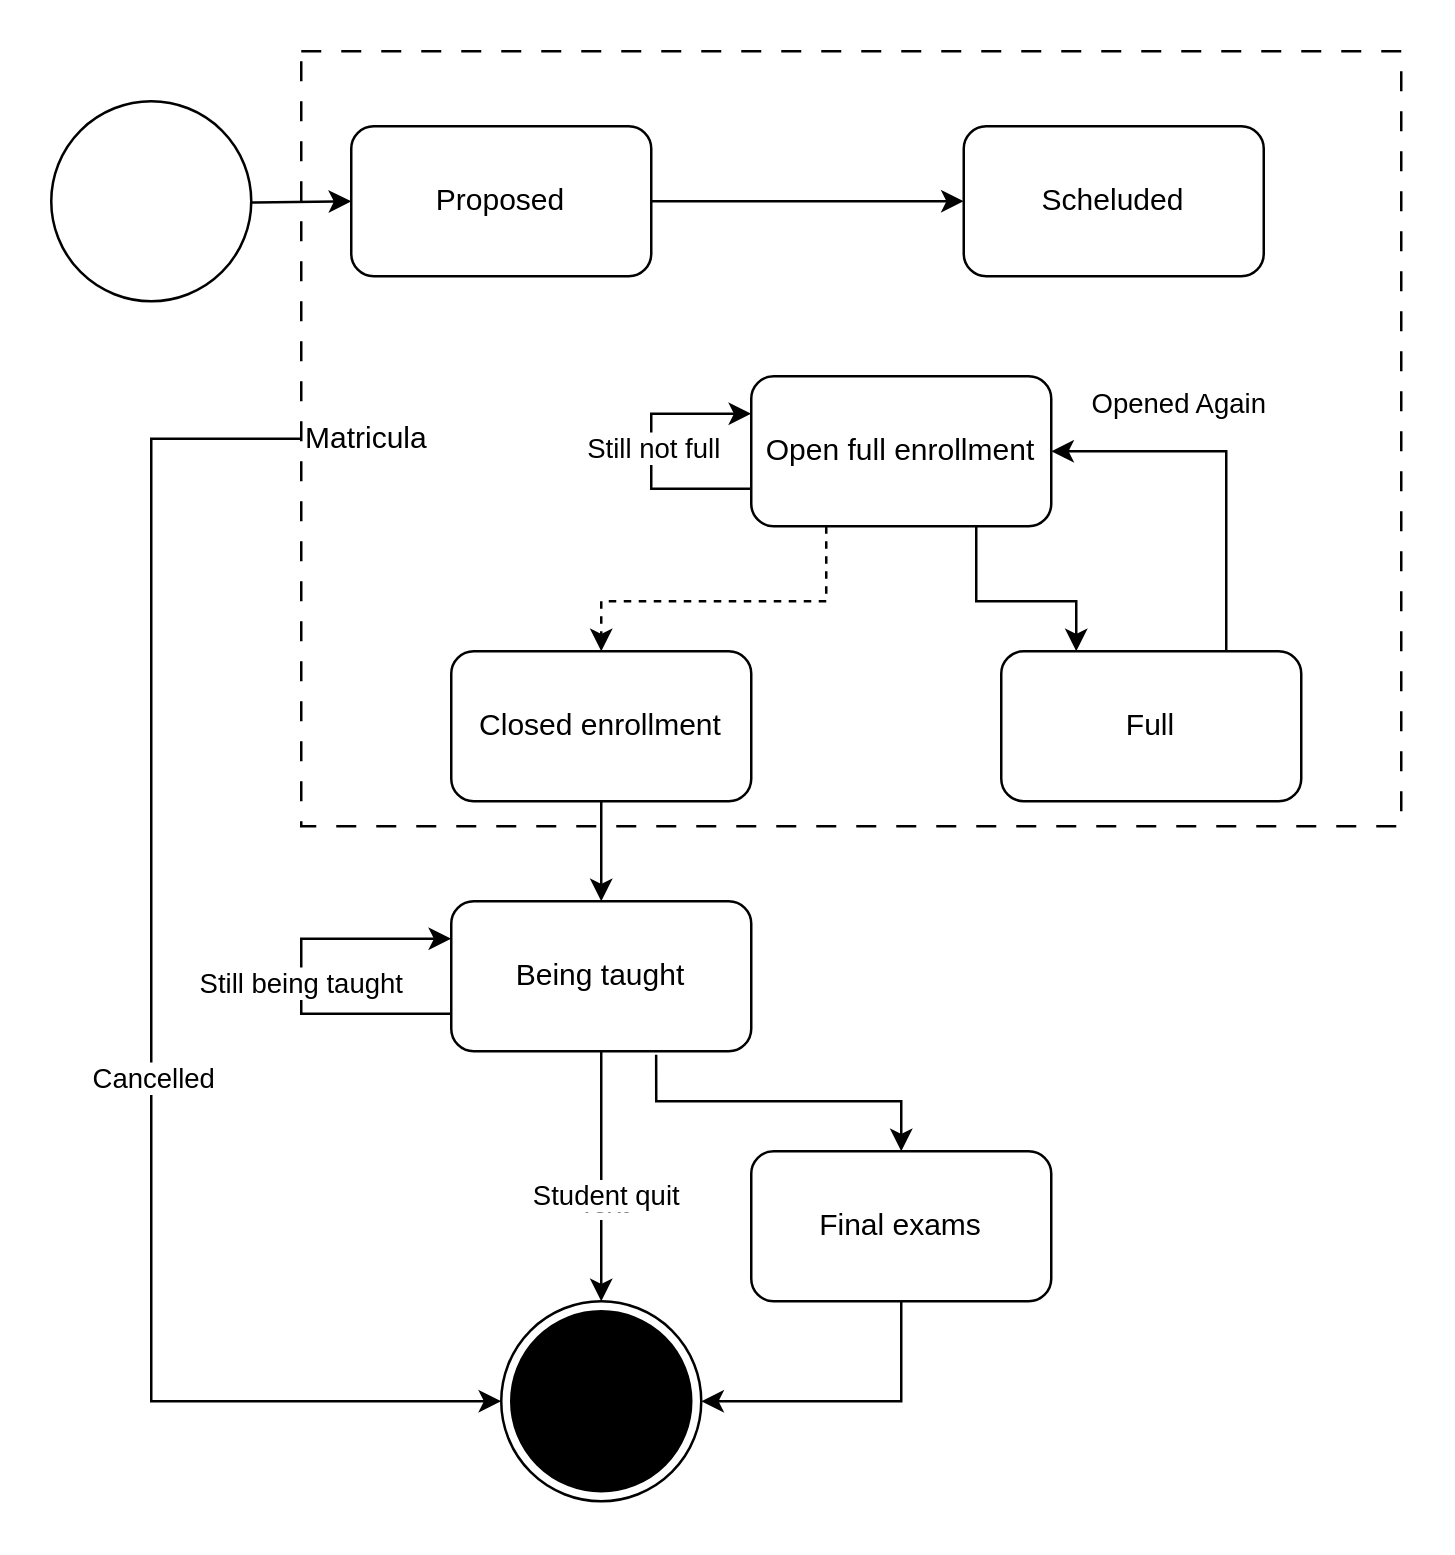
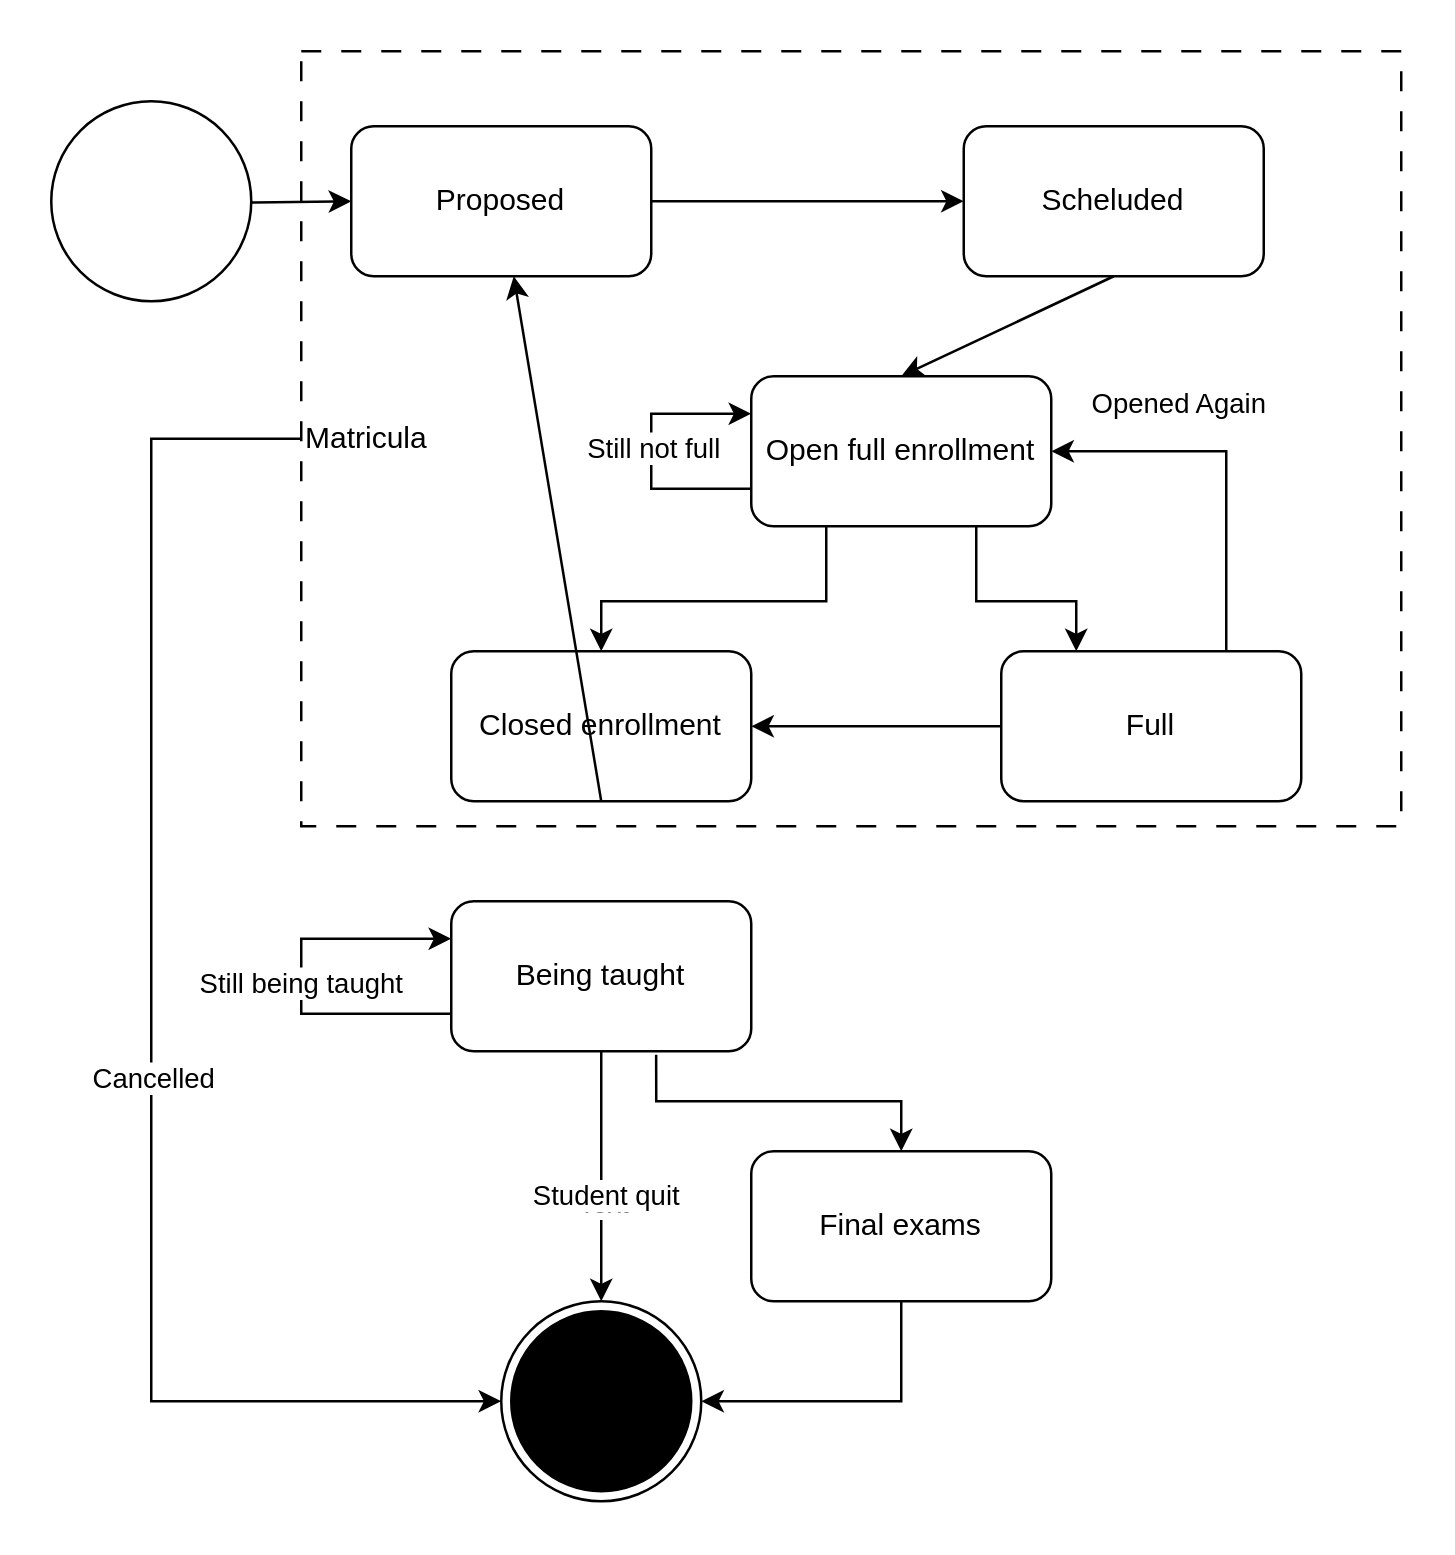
edge "Scheluded" -> "Open full enrollment": added
edge "Open full enrollment" -> "Closed enrollment": style dashed -> solid
edge "Full" -> "Closed enrollment": added
edge "Closed enrollment" -> "Being taught": now "Closed enrollment" -> "Proposed"
